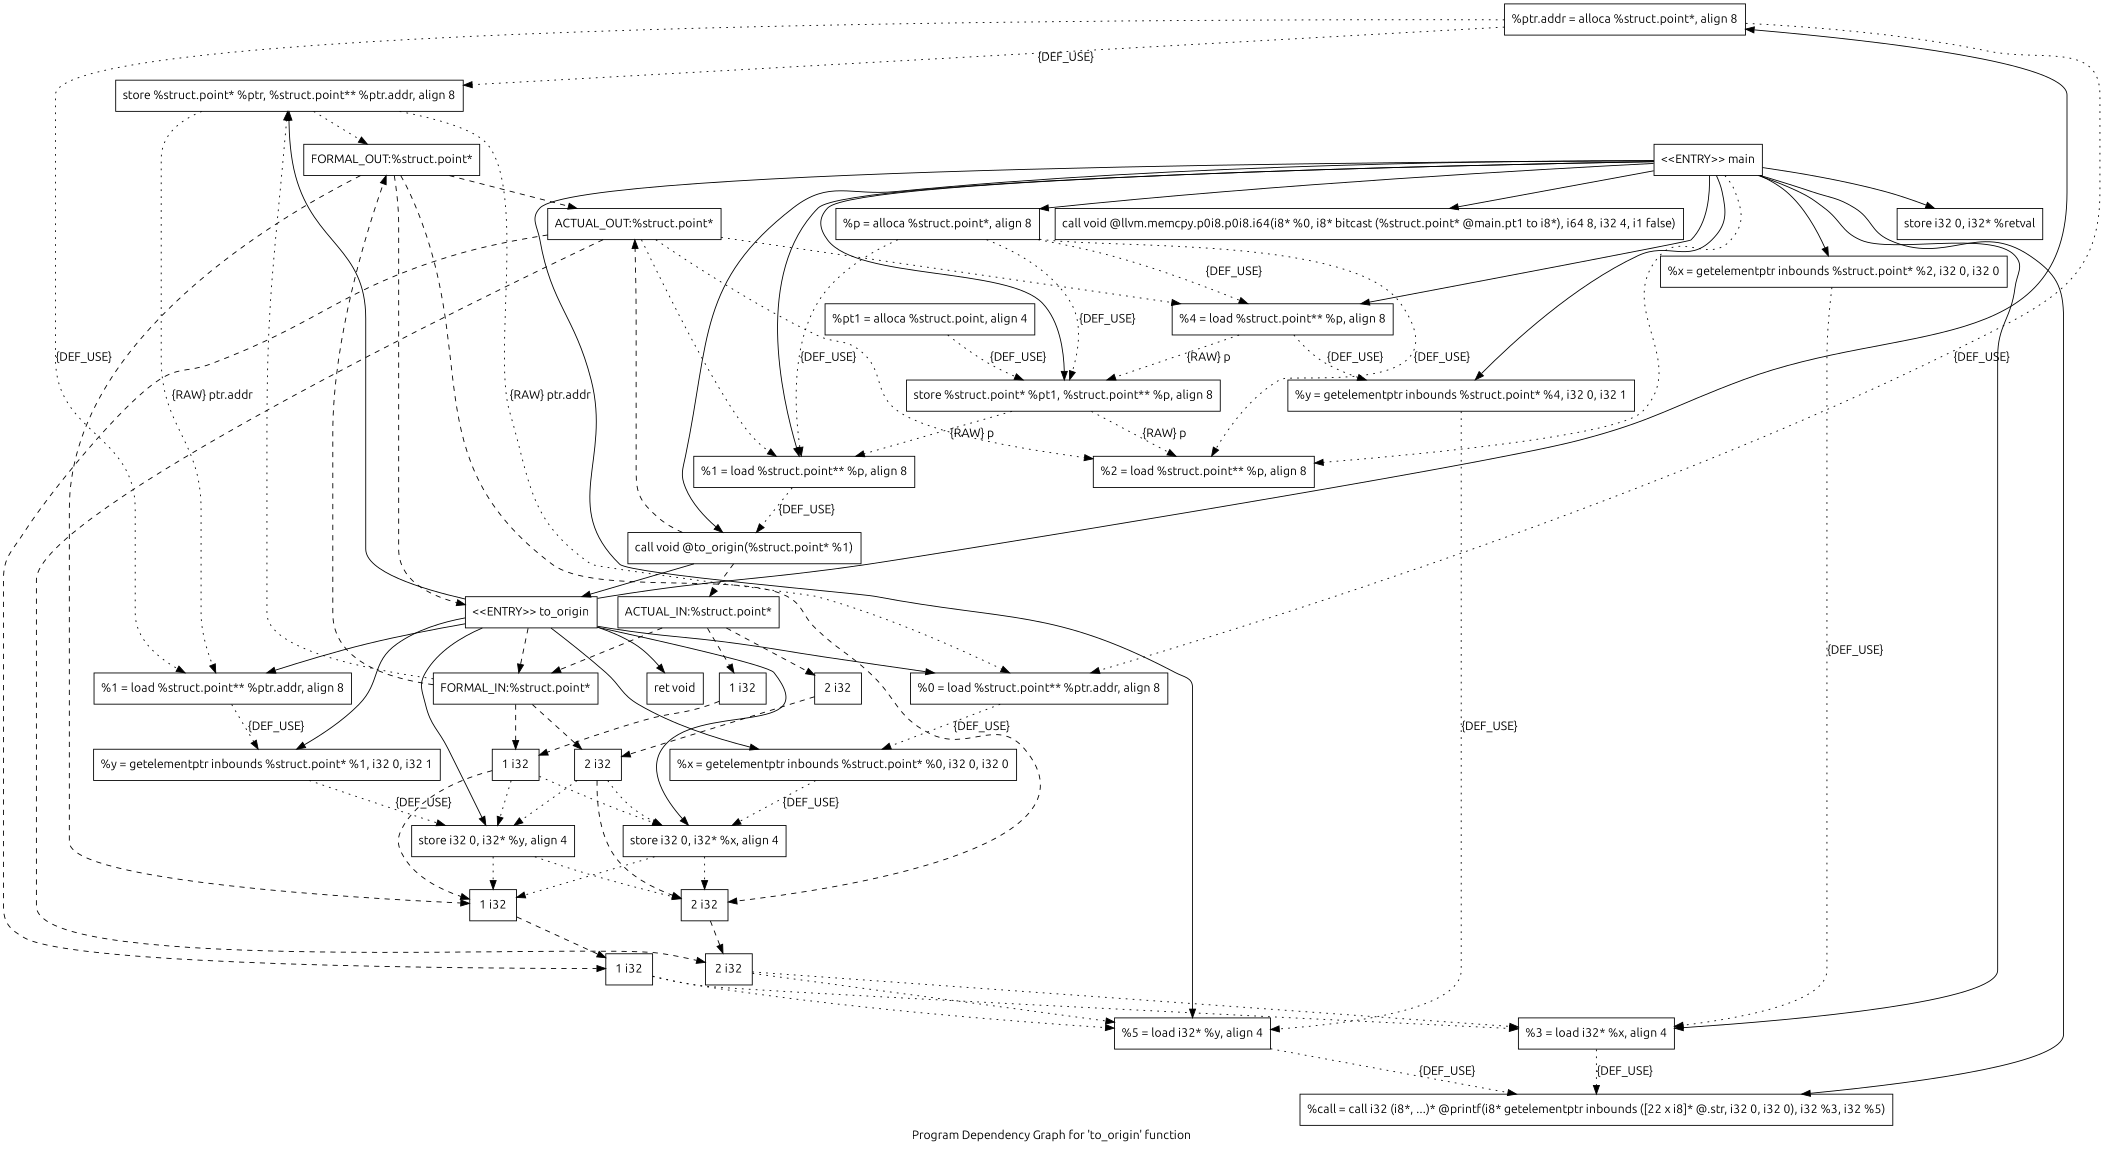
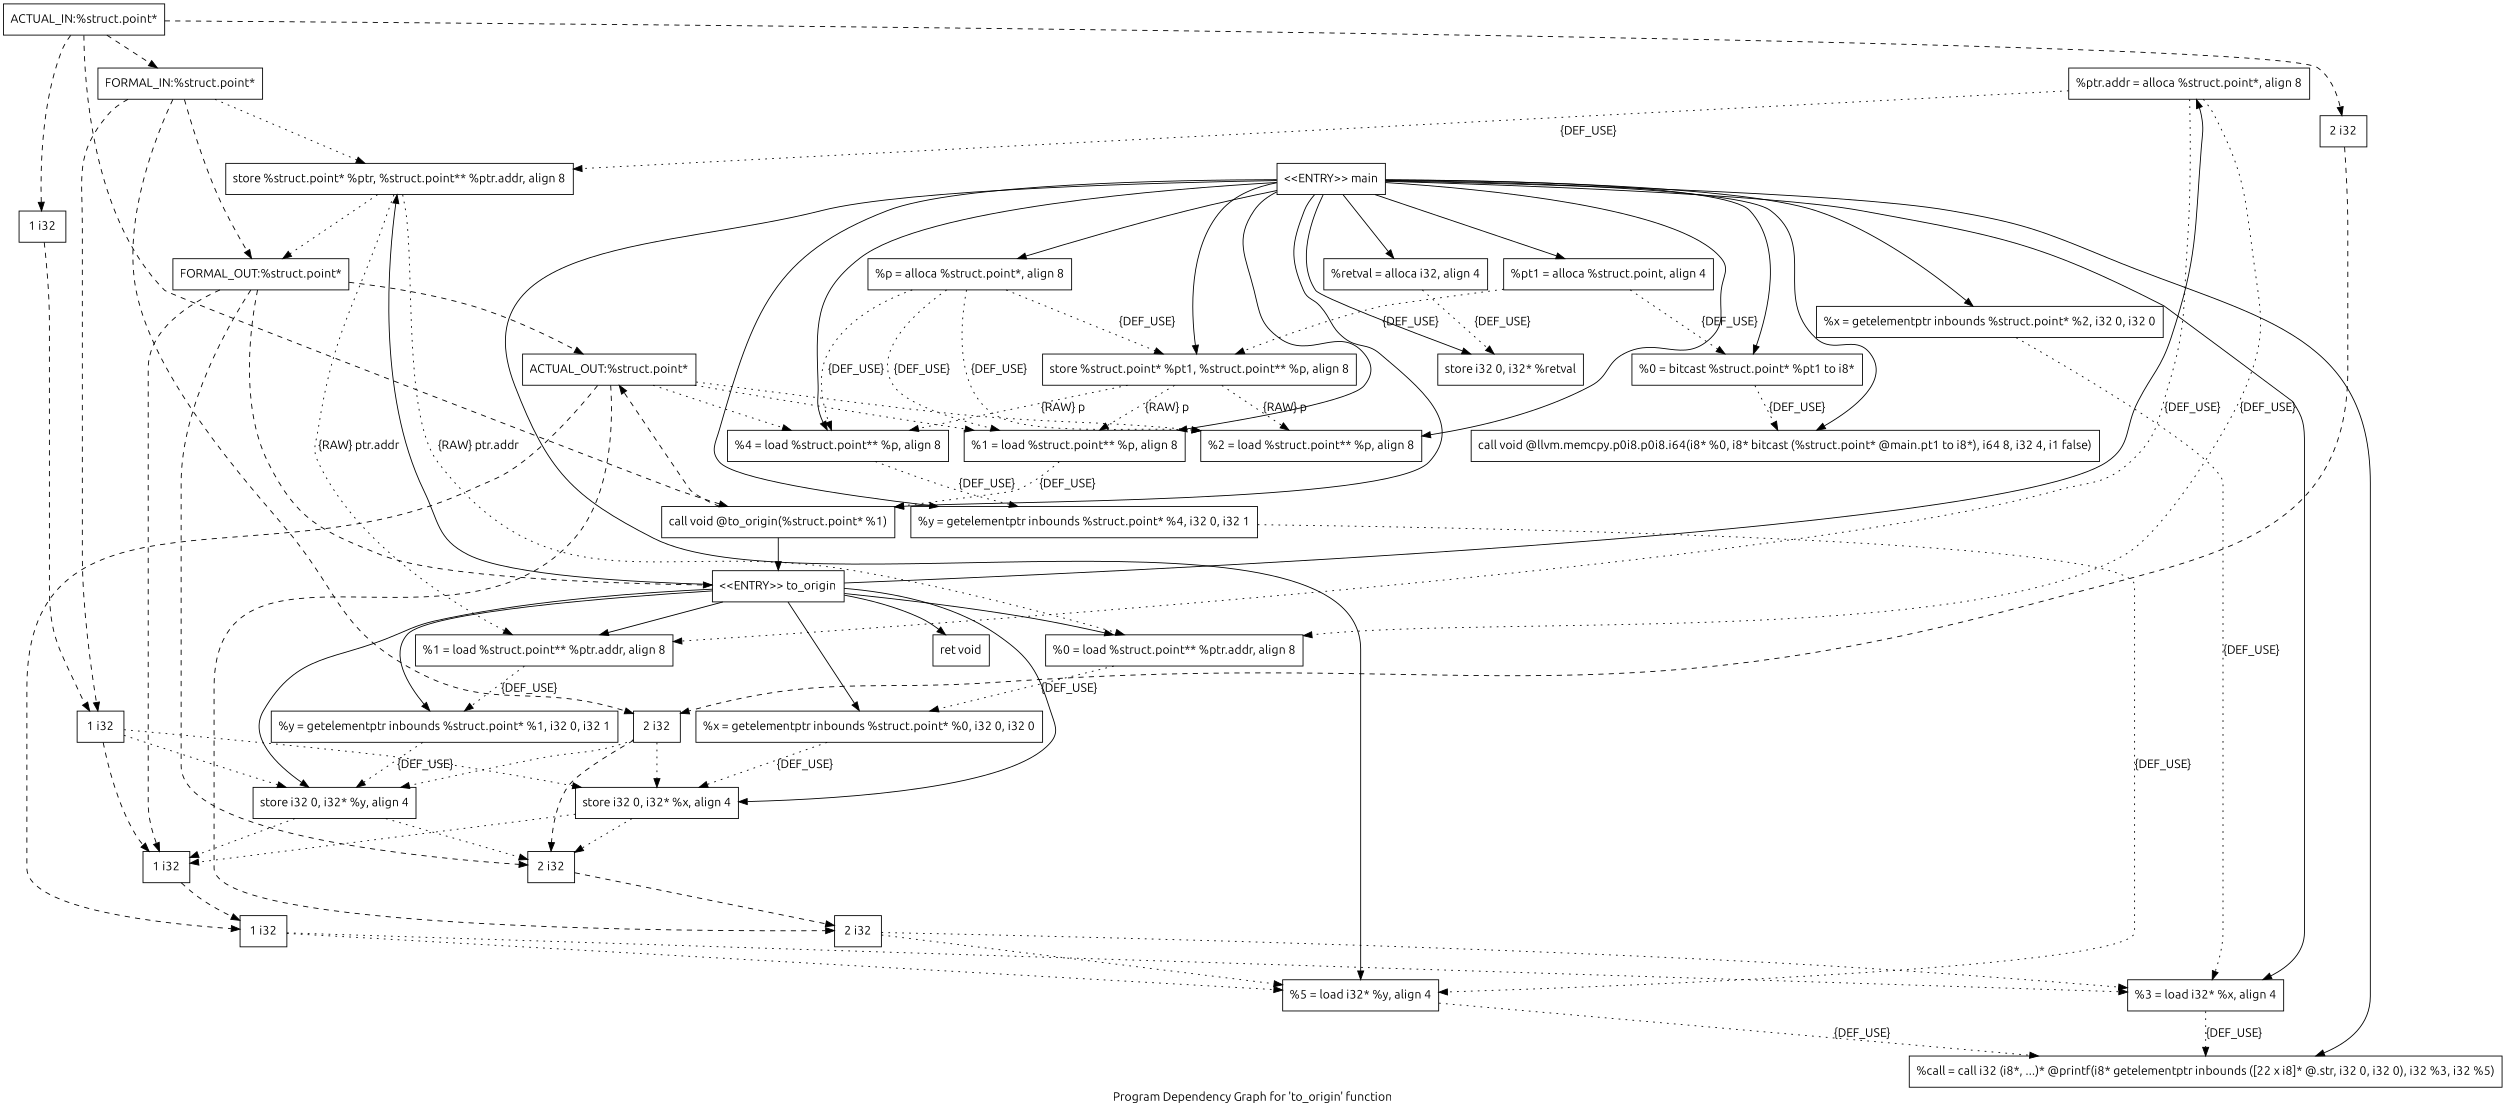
edge "<<ENTRY>> main" -> "%pt1 = alloca %struct.point, align 4": added
node "%retval = alloca i32, align 4": added
edge "%4 = load %struct.point** %p, align 8" -> "store %struct.point* %pt1, %struct.point** %p, align 8": reversed
node "%0 = bitcast %struct.point* %pt1 to i8*": added
edge "<<ENTRY>> main" -> "%2 = load %struct.point** %p, align 8": style dotted -> solid
edge "call void @to_origin(%struct.point* %1)" -> "ACTUAL_IN:%struct.point*": reversed
edge "<<ENTRY>> to_origin" -> "FORMAL_IN:%struct.point*": removed
